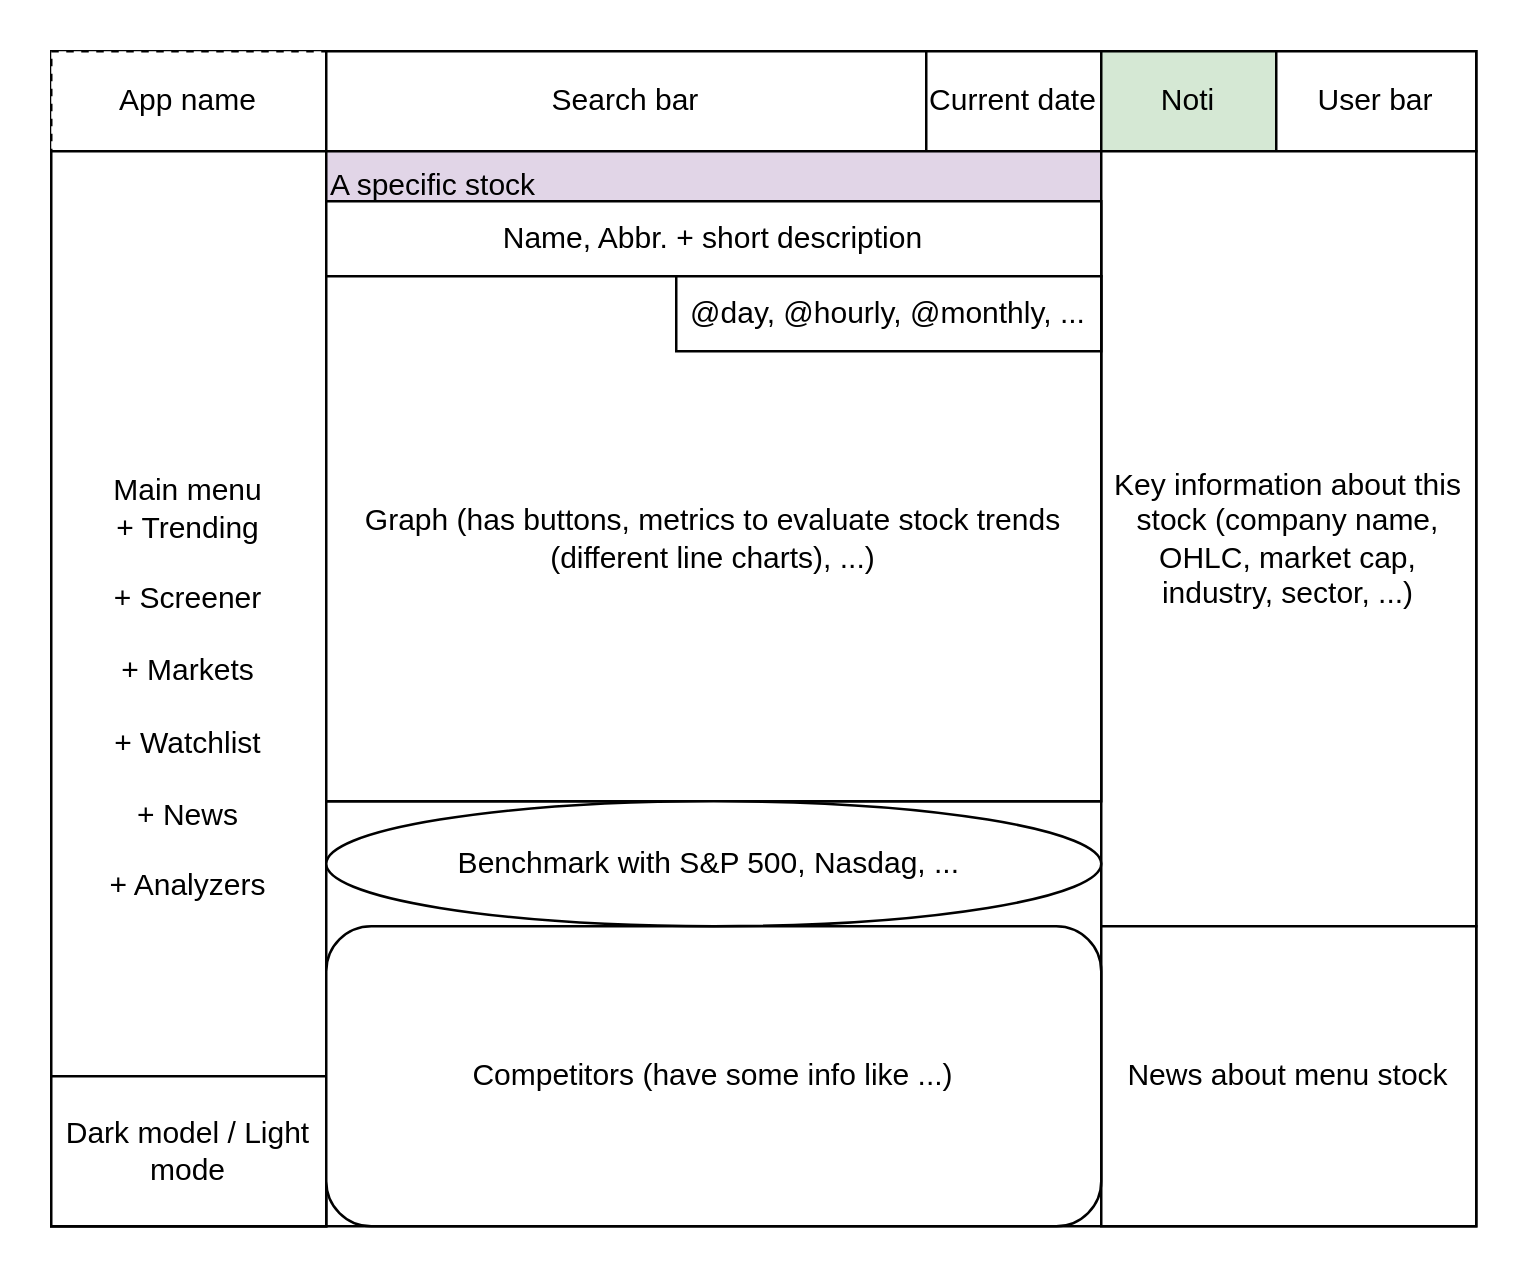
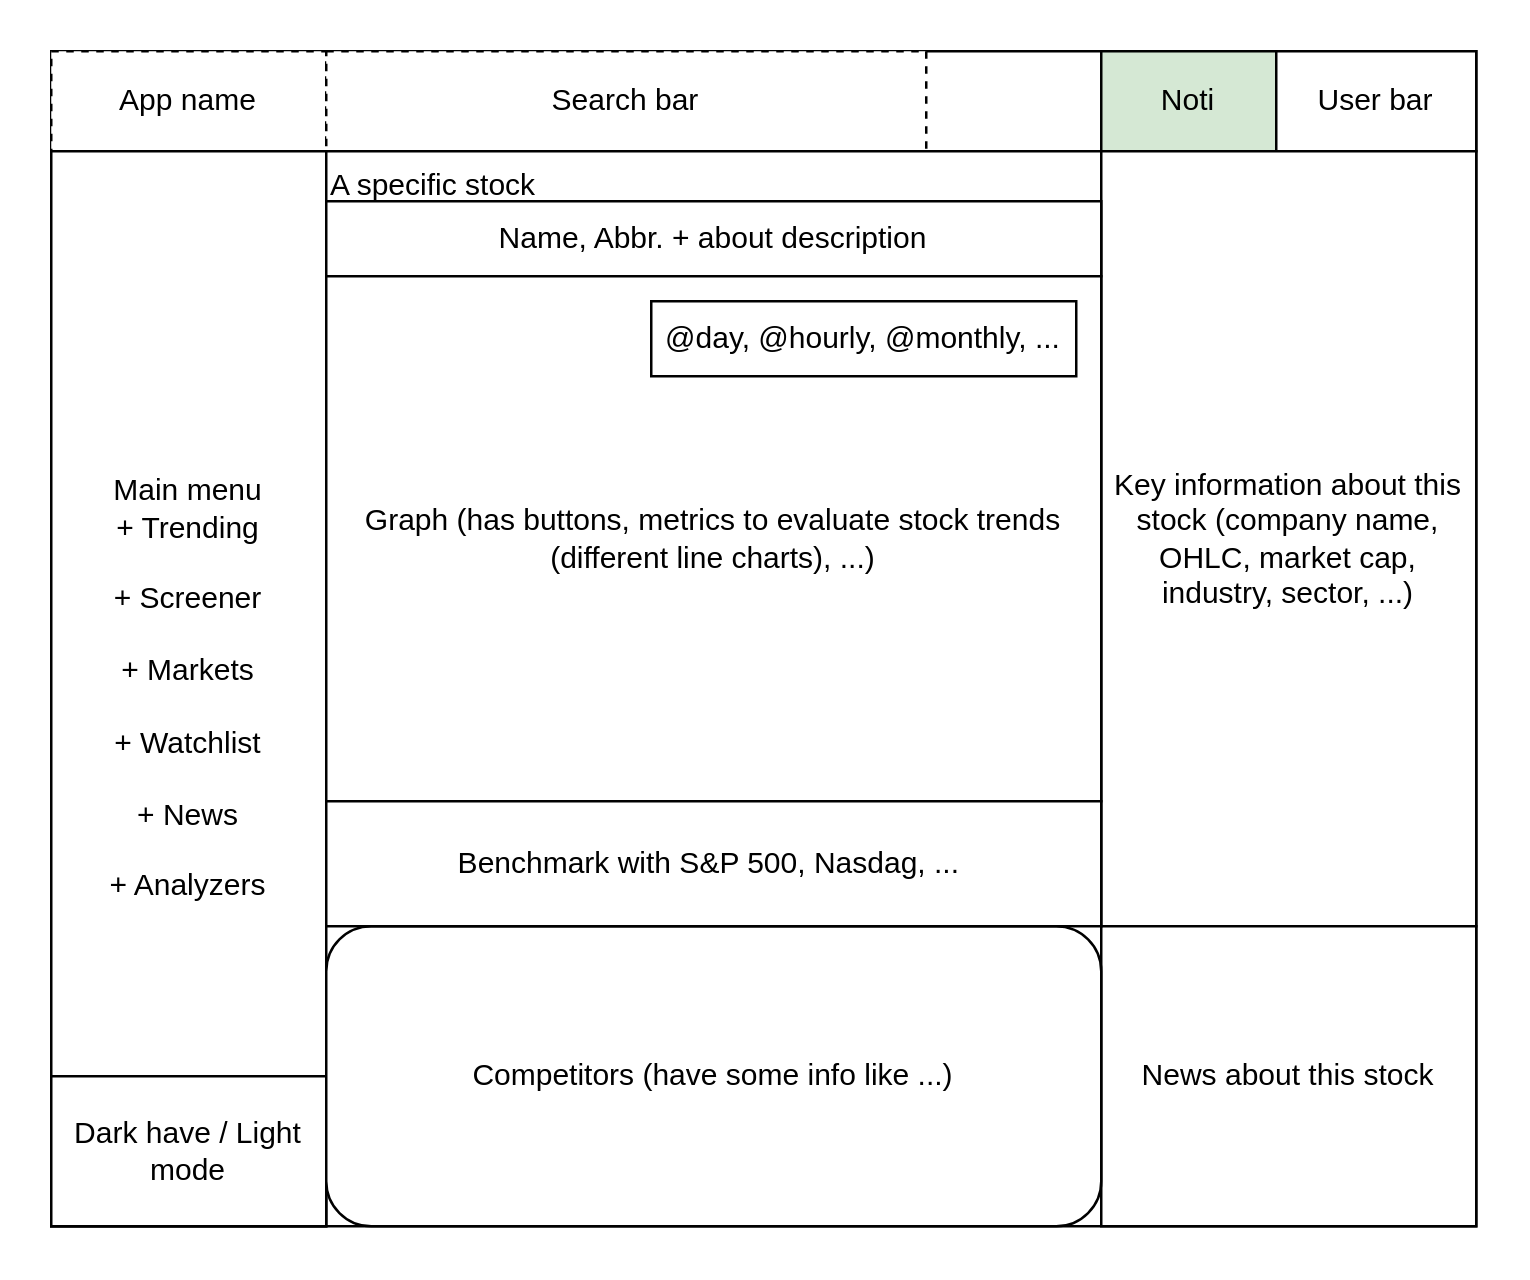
node "Search bar": style solid -> dashed
node "Current date": removed
node "A specific stock": fillcolor #e1d5e7 -> #ffffff
node "Name, Abbr. + short description": label "Name, Abbr. + short description" -> "Name, Abbr. + about description"
node "@day, @hourly, @monthly, ...": moved (889, 314) -> (864, 339)
node "Benchmark with S&P 500, Nasdag, ...": shape ellipse -> rectangle
node "News about menu stock": label "News about menu stock" -> "News about this stock"
node "Dark model / Light mode": label "Dark model / Light mode" -> "Dark have / Light mode"
